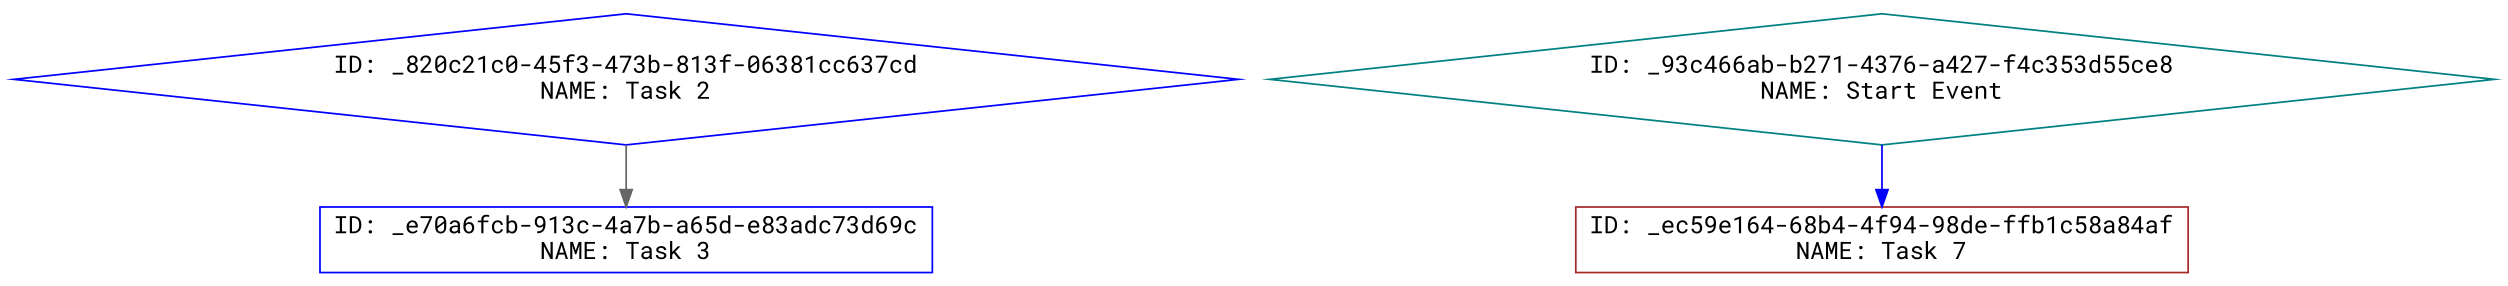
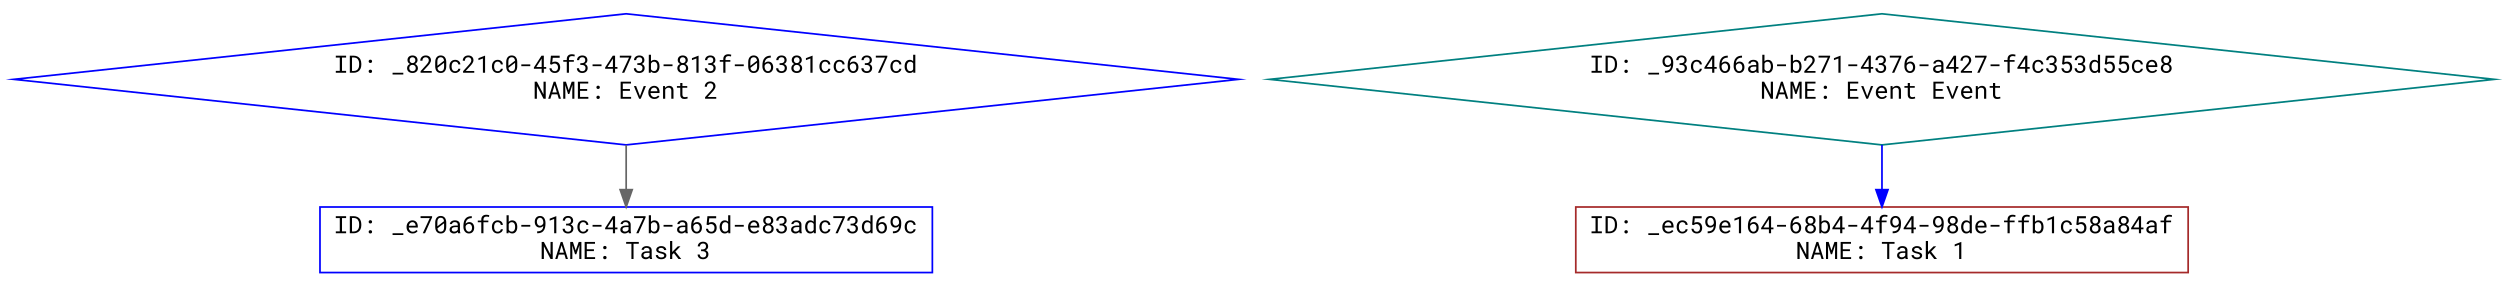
node "ID: _820c21c0-45f3-473b-813f-06381cc637cd NAME: Task 2": label "ID: _820c21c0-45f3-473b-813f-06381cc637cd NAME: Task 2" -> "ID: _820c21c0-45f3-473b-813f-06381cc637cd NAME: Event 2"
node "ID: _93c466ab-b271-4376-a427-f4c353d55ce8 NAME: Start Event": label "ID: _93c466ab-b271-4376-a427-f4c353d55ce8 NAME: Start Event" -> "ID: _93c466ab-b271-4376-a427-f4c353d55ce8 NAME: Event Event"
node "ID: _ec59e164-68b4-4f94-98de-ffb1c58a84af NAME: Task 7": label "ID: _ec59e164-68b4-4f94-98de-ffb1c58a84af NAME: Task 7" -> "ID: _ec59e164-68b4-4f94-98de-ffb1c58a84af NAME: Task 1"
